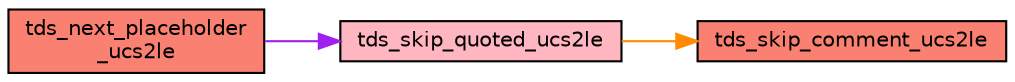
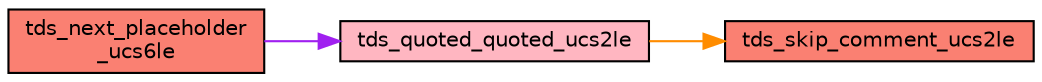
node "tds_next_placeholder _ucs2le": label "tds_next_placeholder _ucs2le" -> "tds_next_placeholder _ucs6le"
node "tds_skip_quoted_ucs2le": label "tds_skip_quoted_ucs2le" -> "tds_quoted_quoted_ucs2le"
